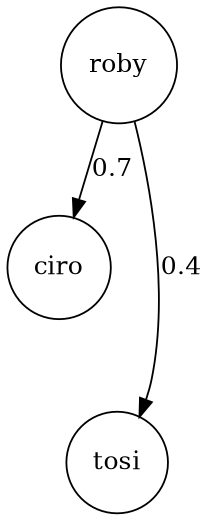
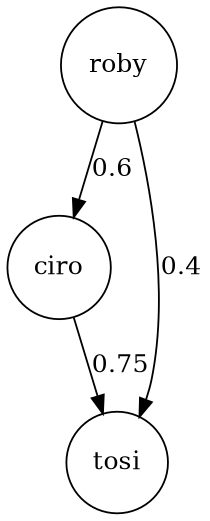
edge "roby" -> "ciro": label "0.7" -> "0.6"
edge "ciro" -> "tosi": added, label "0.75"
